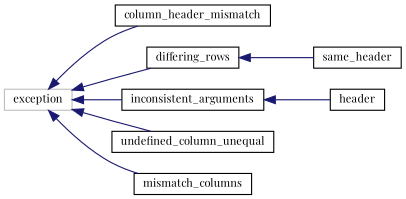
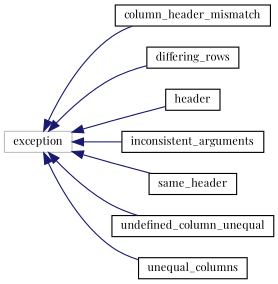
edge "same_header" -> "differing_rows": now "same_header" -> "exception"
edge "header" -> "inconsistent_arguments": now "header" -> "exception"
node "mismatch_columns": label "mismatch_columns" -> "unequal_columns"
